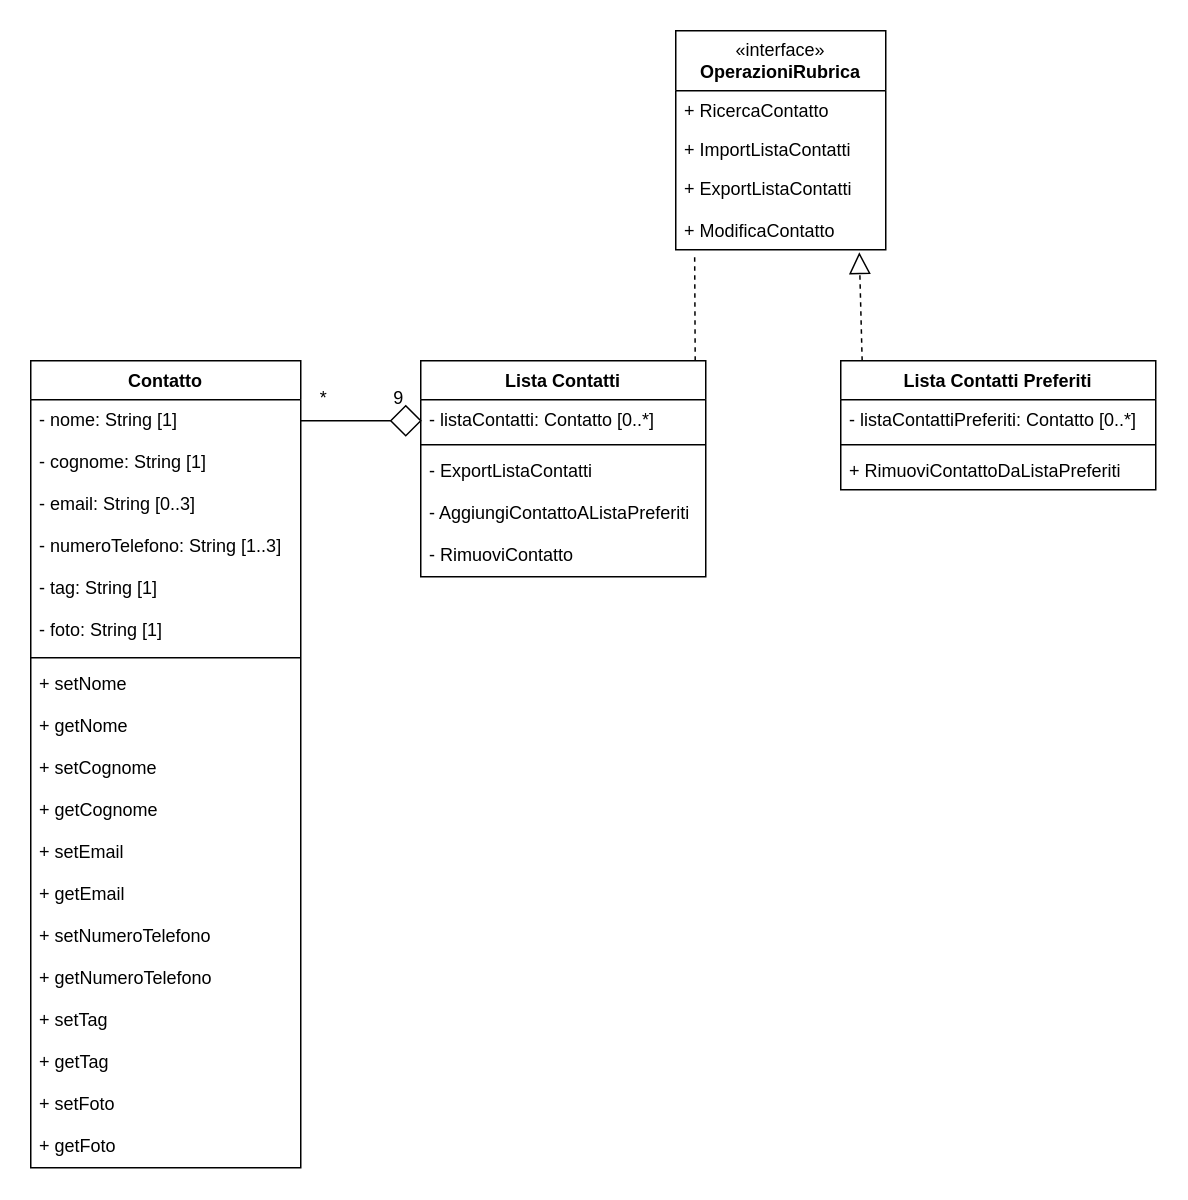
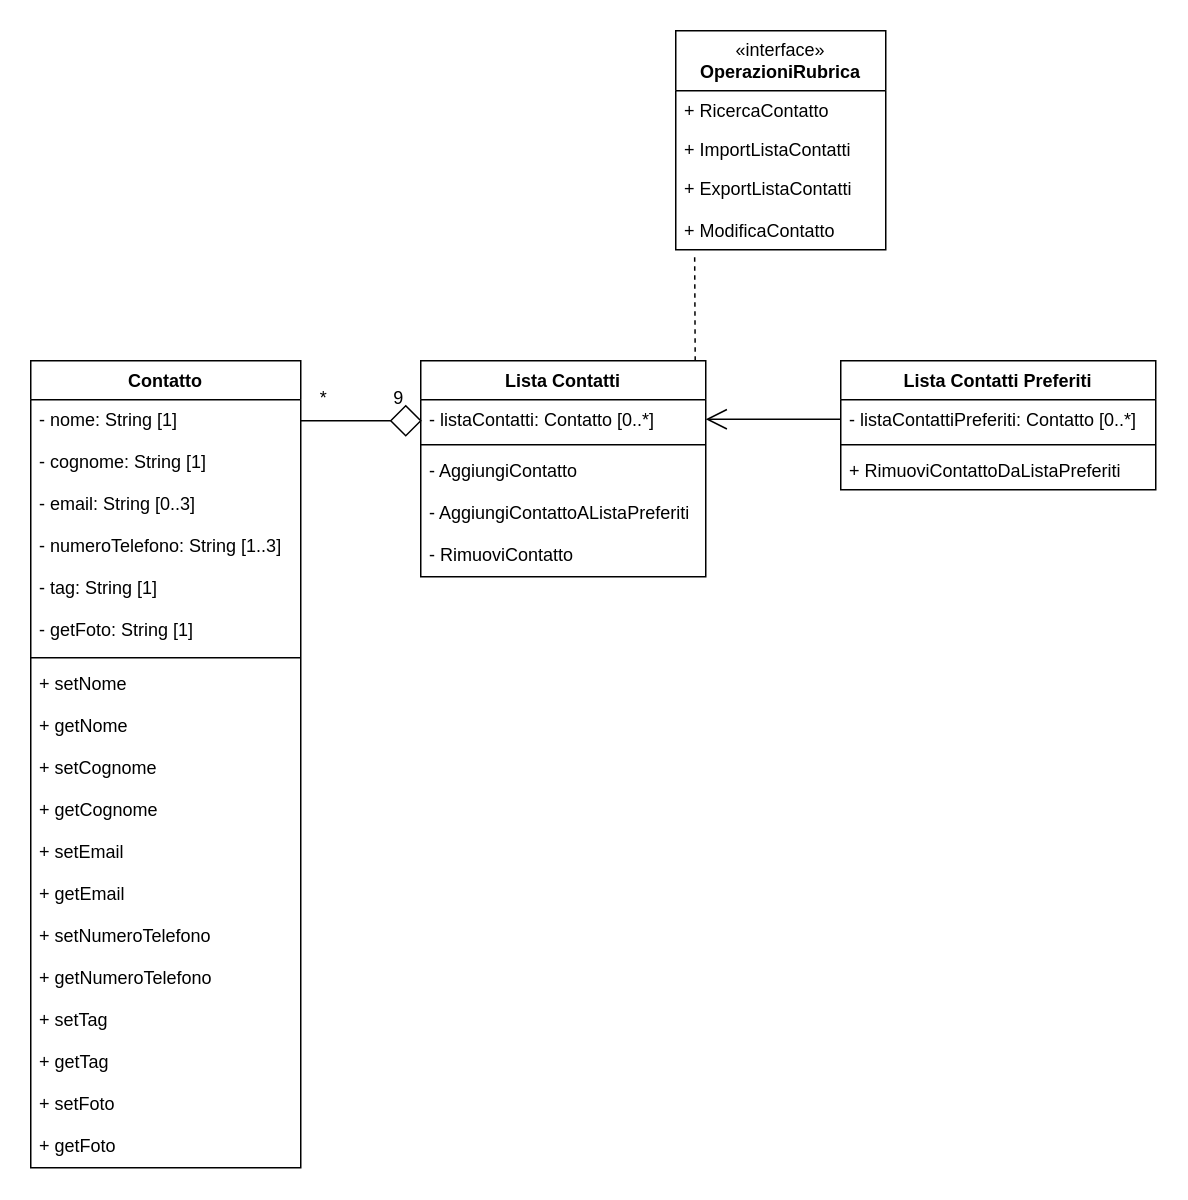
edge "Lista Contatti Preferiti" -> "+ ModificaContatto": removed
edge "- listaContattiPreferiti: Contatto [0..*]" -> "- listaContatti: Contatto [0..*]": added
node "- ExportListaContatti": label "- ExportListaContatti" -> "- AggiungiContatto"
node "- foto: String [1]": label "- foto: String [1]" -> "- getFoto: String [1]"
